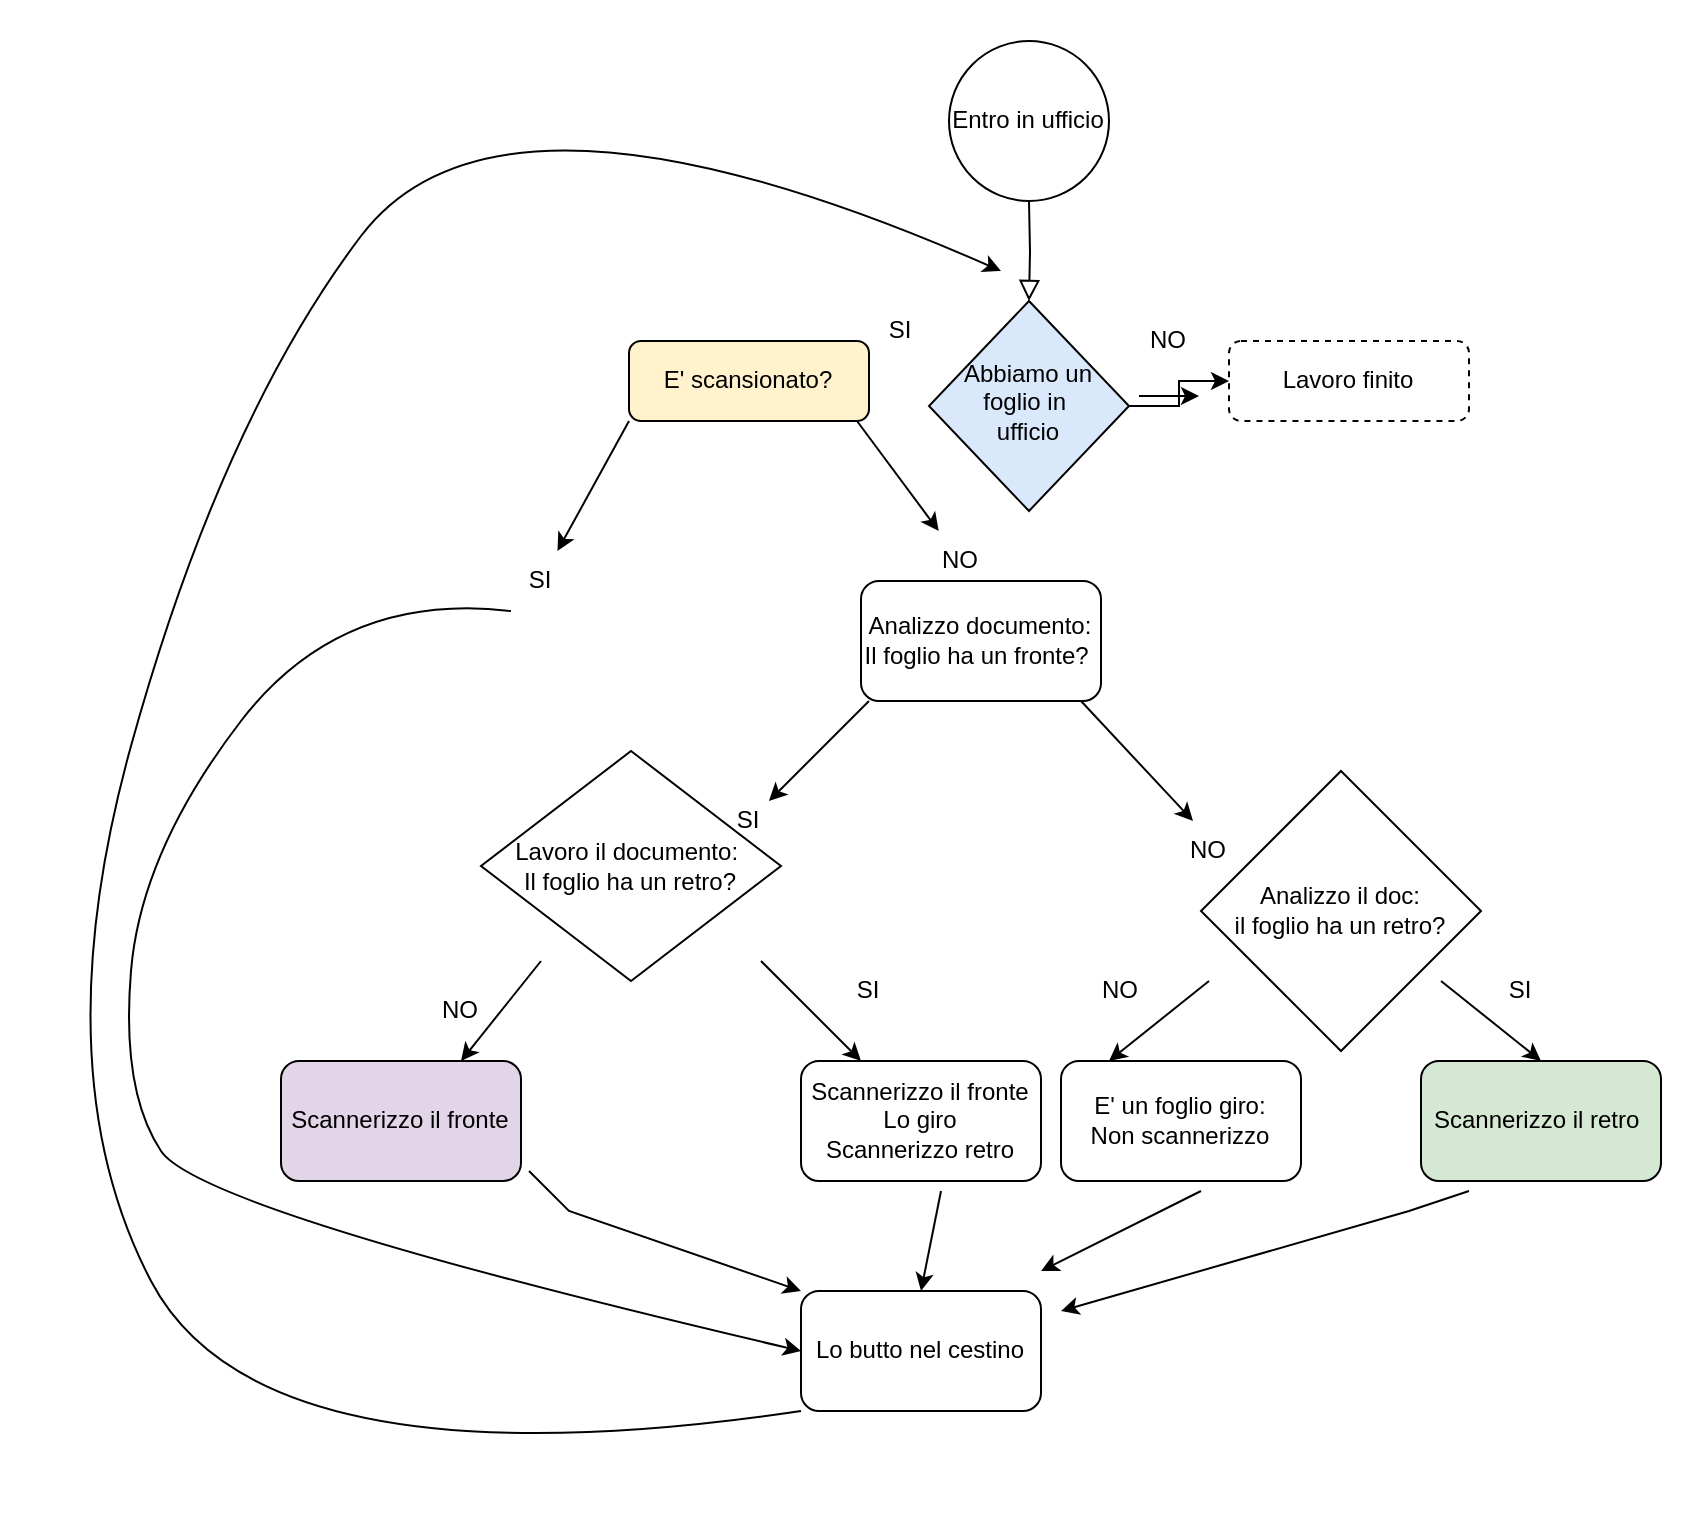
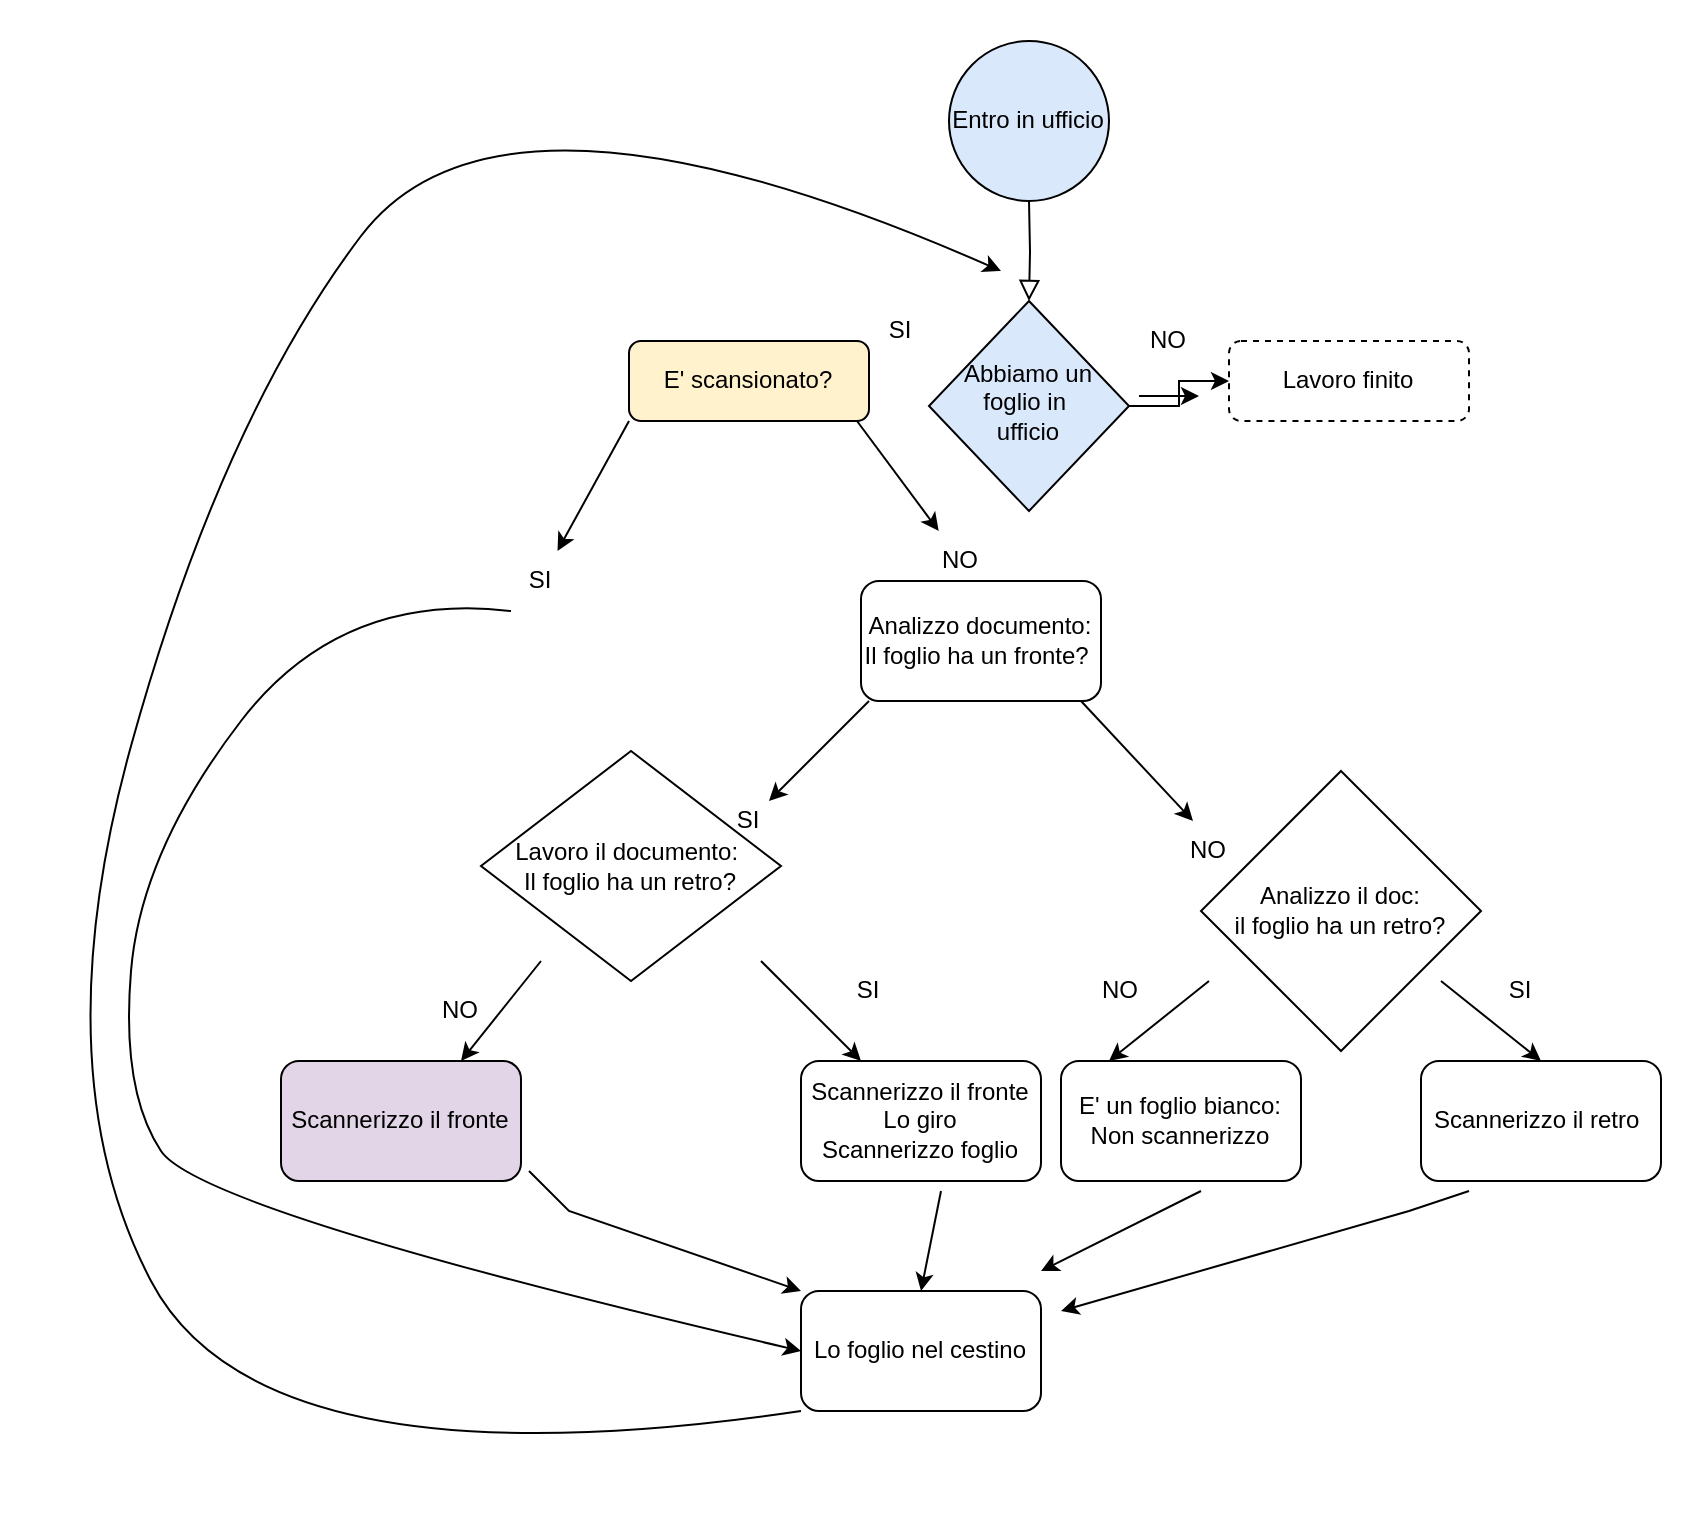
node "Entro in ufficio": fillcolor #ffffff -> #dae8fc
node "Scannerizzo il fronte Lo giro Scannerizzo retro": label "Scannerizzo il fronte Lo giro Scannerizzo retro" -> "Scannerizzo il fronte Lo giro Scannerizzo foglio"
node "E' un foglio giro: Non scannerizzo": label "E' un foglio giro: Non scannerizzo" -> "E' un foglio bianco: Non scannerizzo"
node "Scannerizzo il retro": fillcolor #d5e8d4 -> #ffffff
node "Lo butto nel cestino": label "Lo butto nel cestino" -> "Lo foglio nel cestino"
